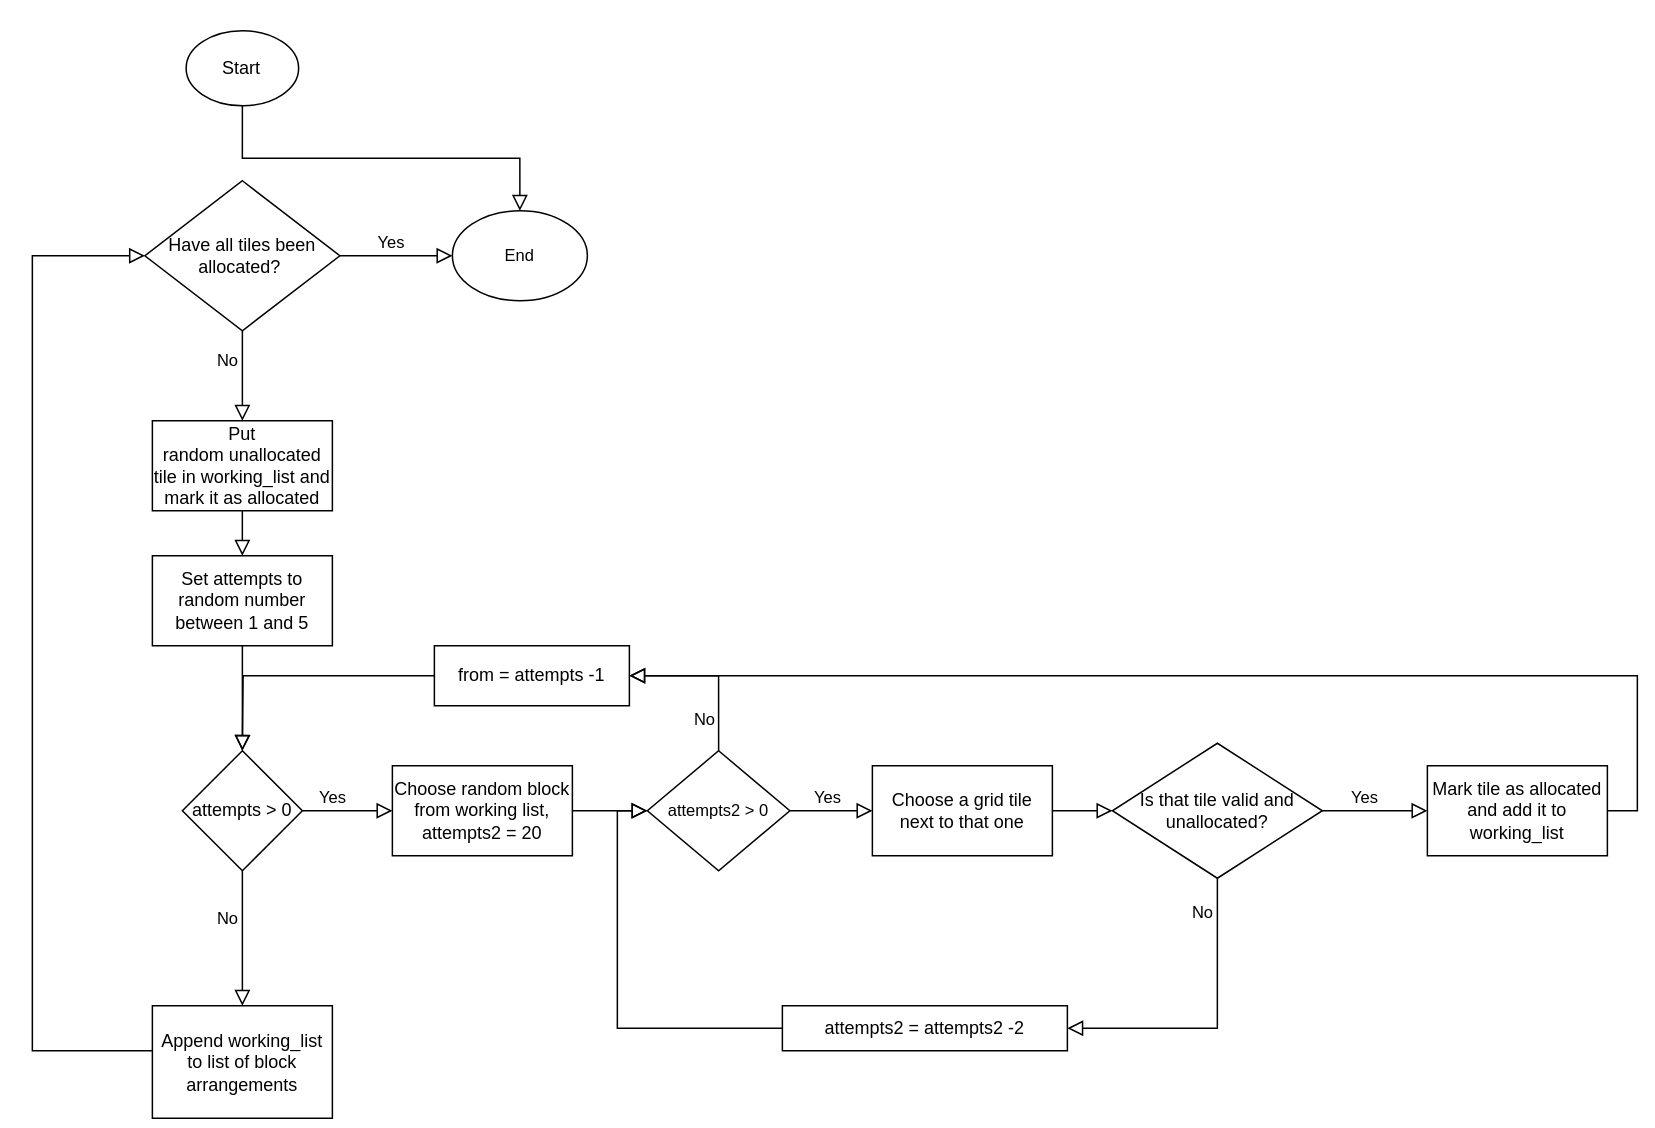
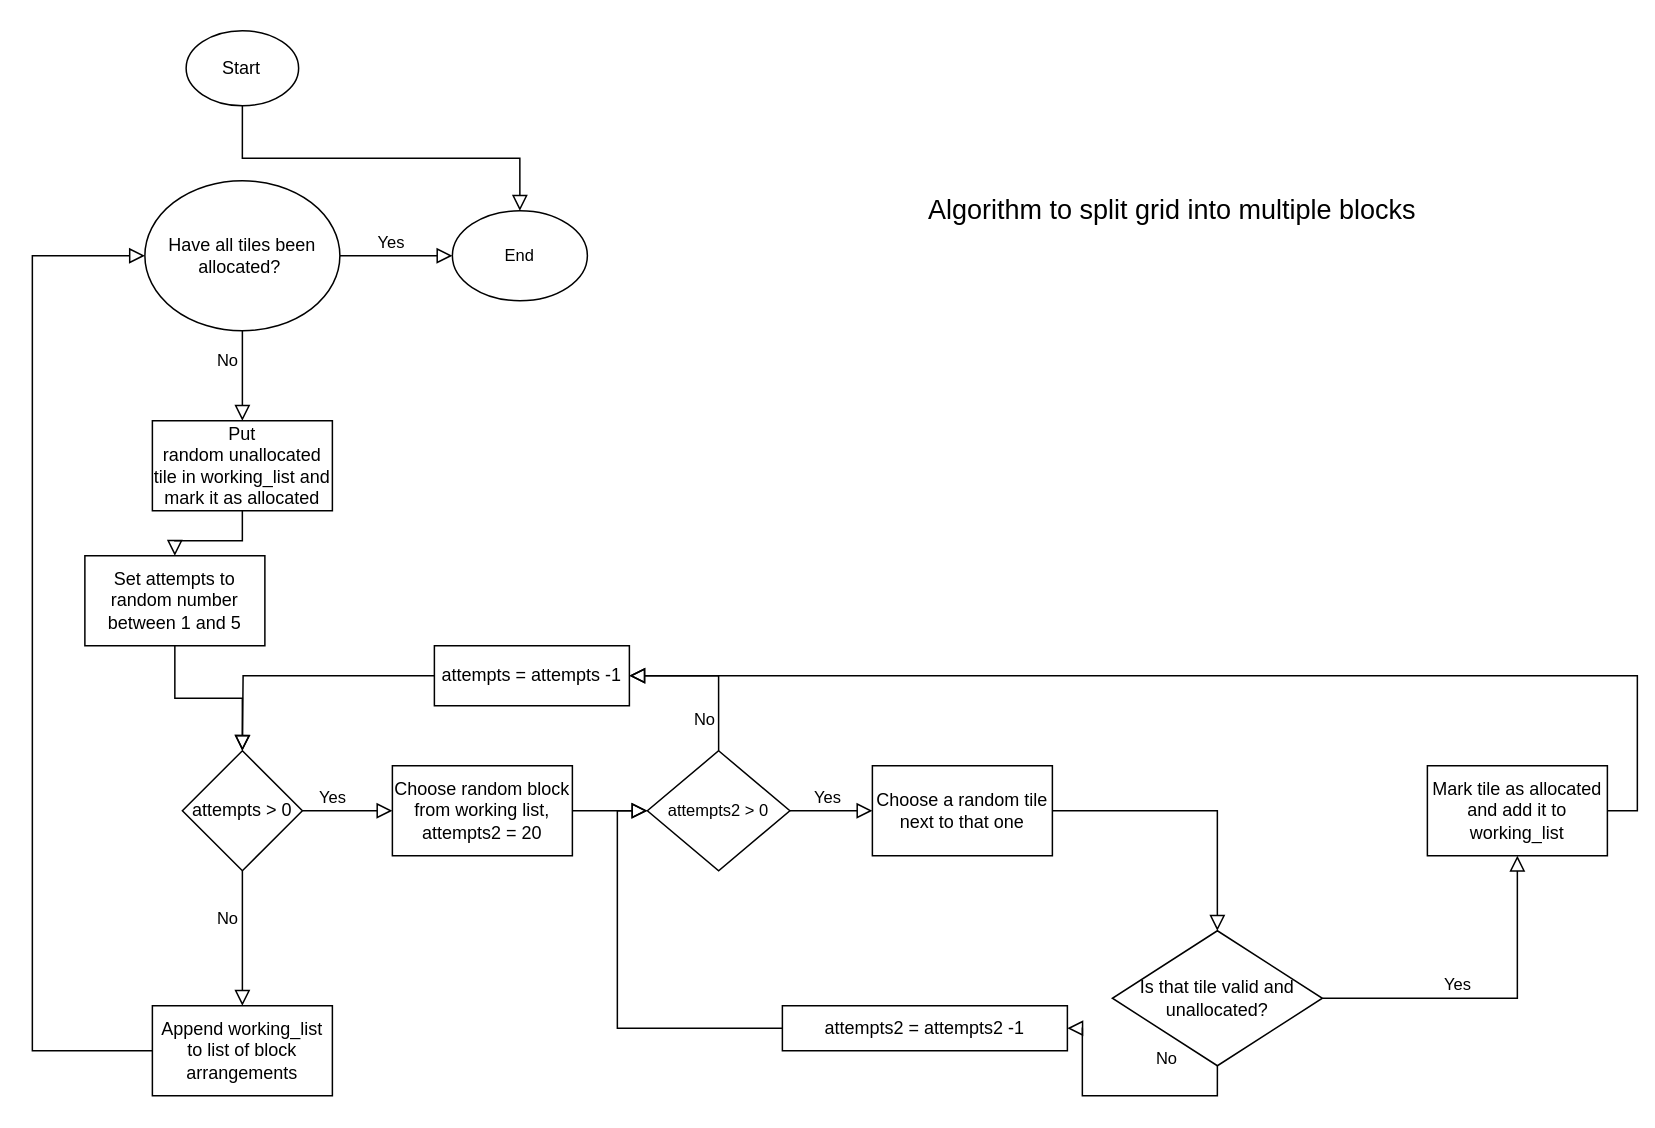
node "Algorithm to split grid into multiple blocks": added
node "Have all tiles been allocated?": shape diamond -> ellipse
node "Set attempts to random number between 1 and 5": moved (242, 601) -> (175, 601)
node "from = attempts -1": label "from = attempts -1" -> "attempts = attempts -1"
node "Choose a grid tile next to that one": label "Choose a grid tile next to that one" -> "Choose a random tile next to that one"
node "Is that tile valid and unallocated?": moved (1217, 811) -> (1217, 998)
node "attempts2 = attempts2 -2": label "attempts2 = attempts2 -2" -> "attempts2 = attempts2 -1"
node "Append working_list to list of block arrangements": size 180x113 -> 180x90
